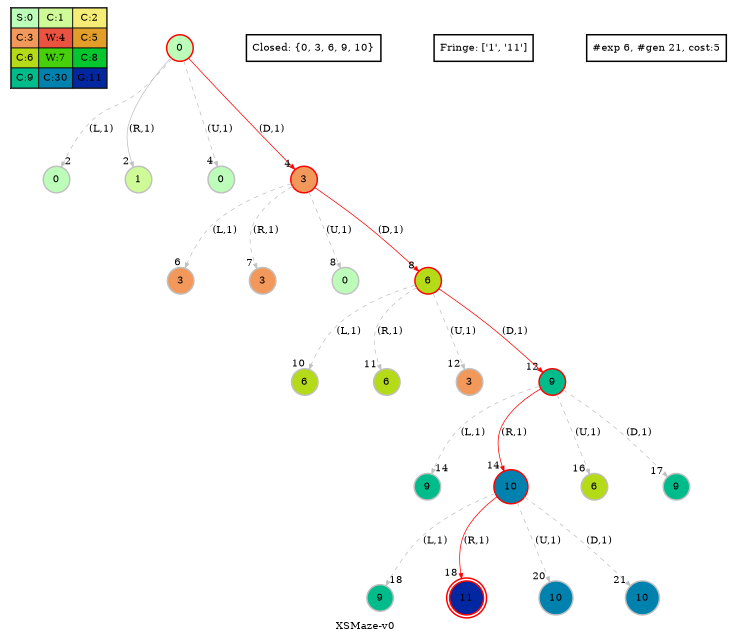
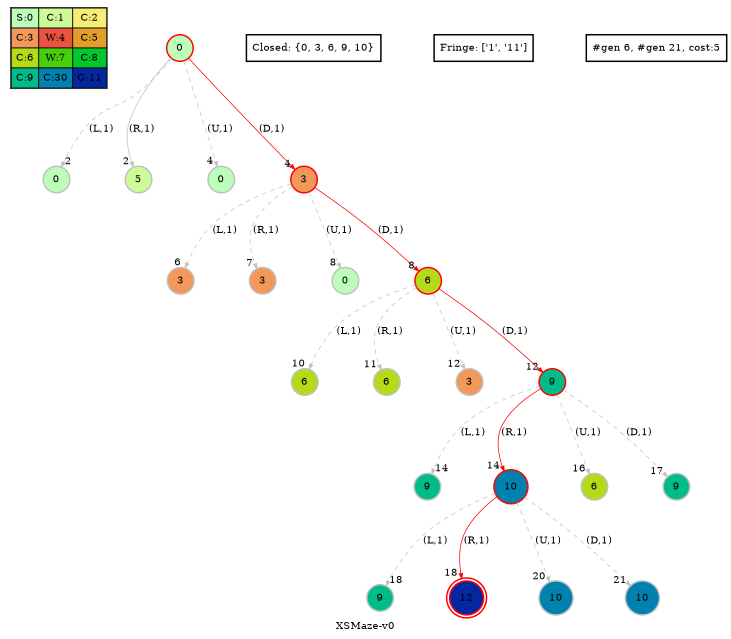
node "#exp 6, #gen 21, cost:5": label "#exp 6, #gen 21, cost:5" -> "#gen 6, #gen 21, cost:5"
node "1": label "1" -> "5"
node "11": label "11" -> "12"
